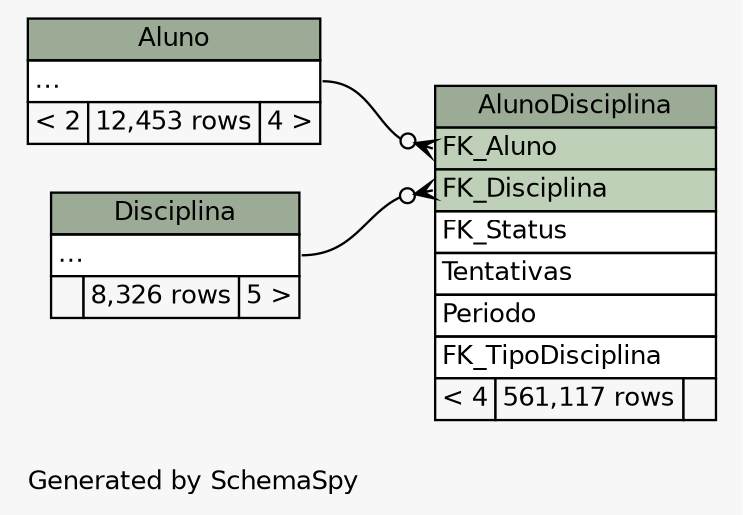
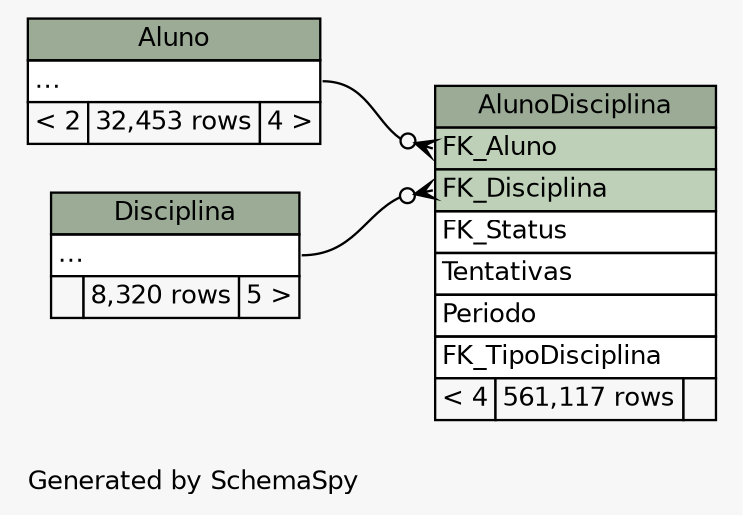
node "Aluno": text "12,453 rows" -> "32,453 rows"
node "Disciplina": text "8,326 rows" -> "8,320 rows"
